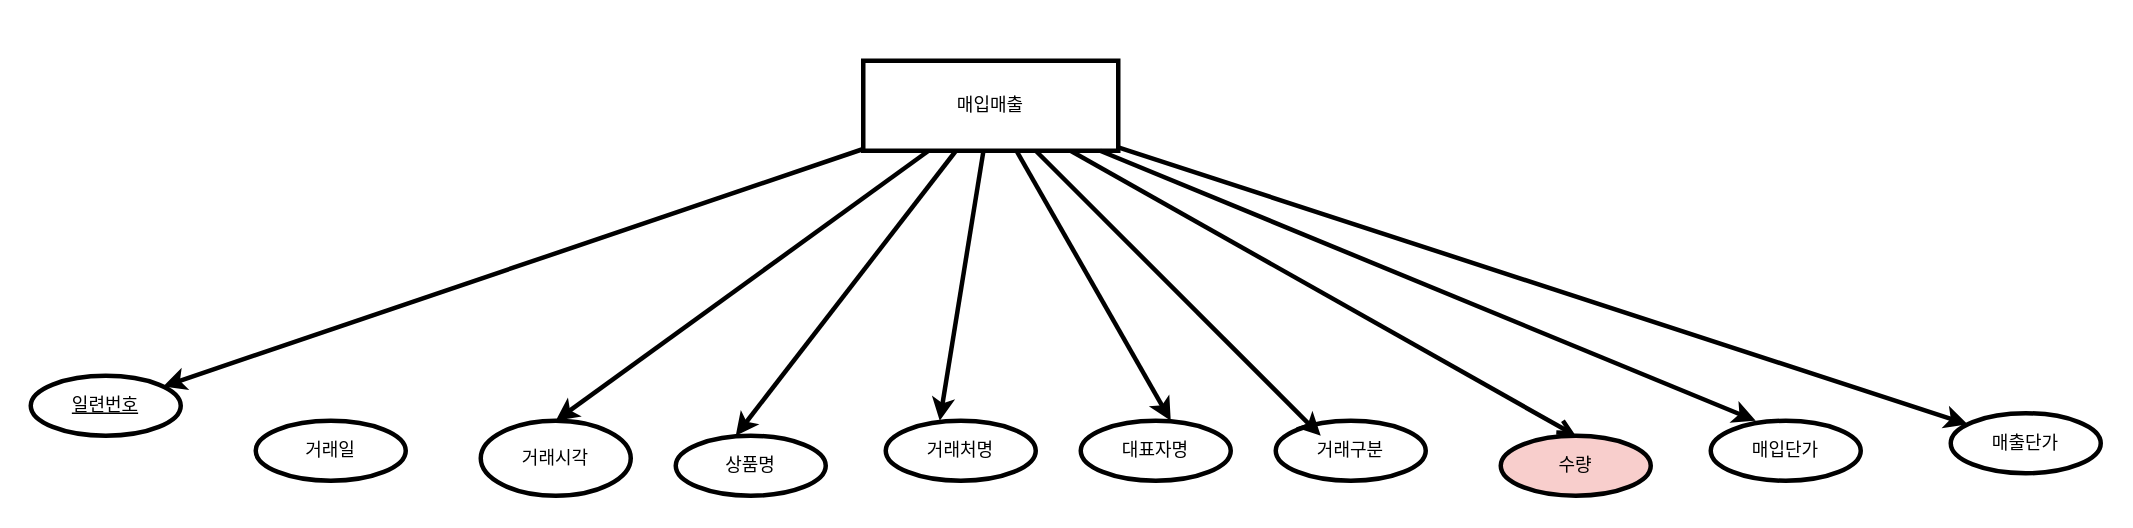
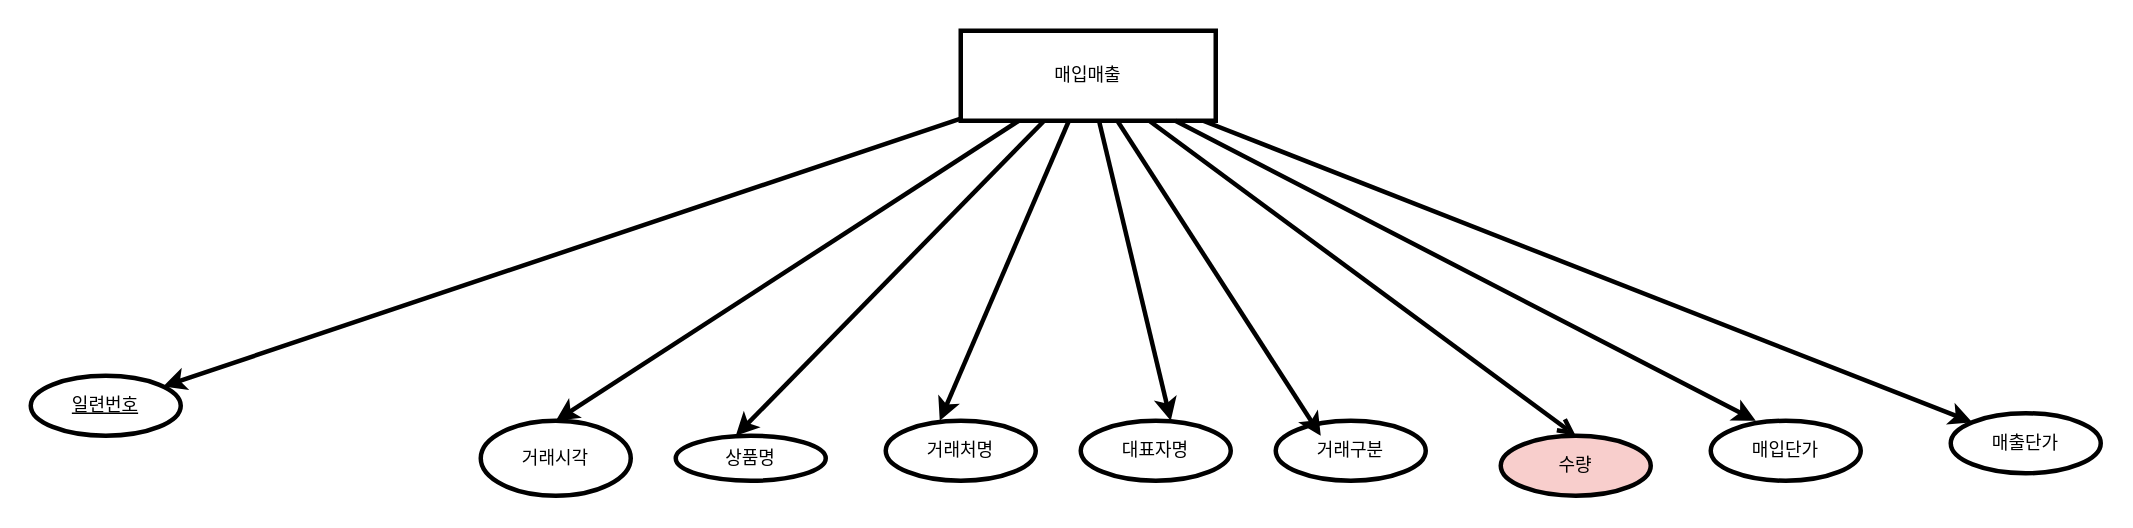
node "매입매출": moved (991, 106) -> (1088, 76)
node "거래일": removed
node "상품명": size 150x60 -> 150x45
